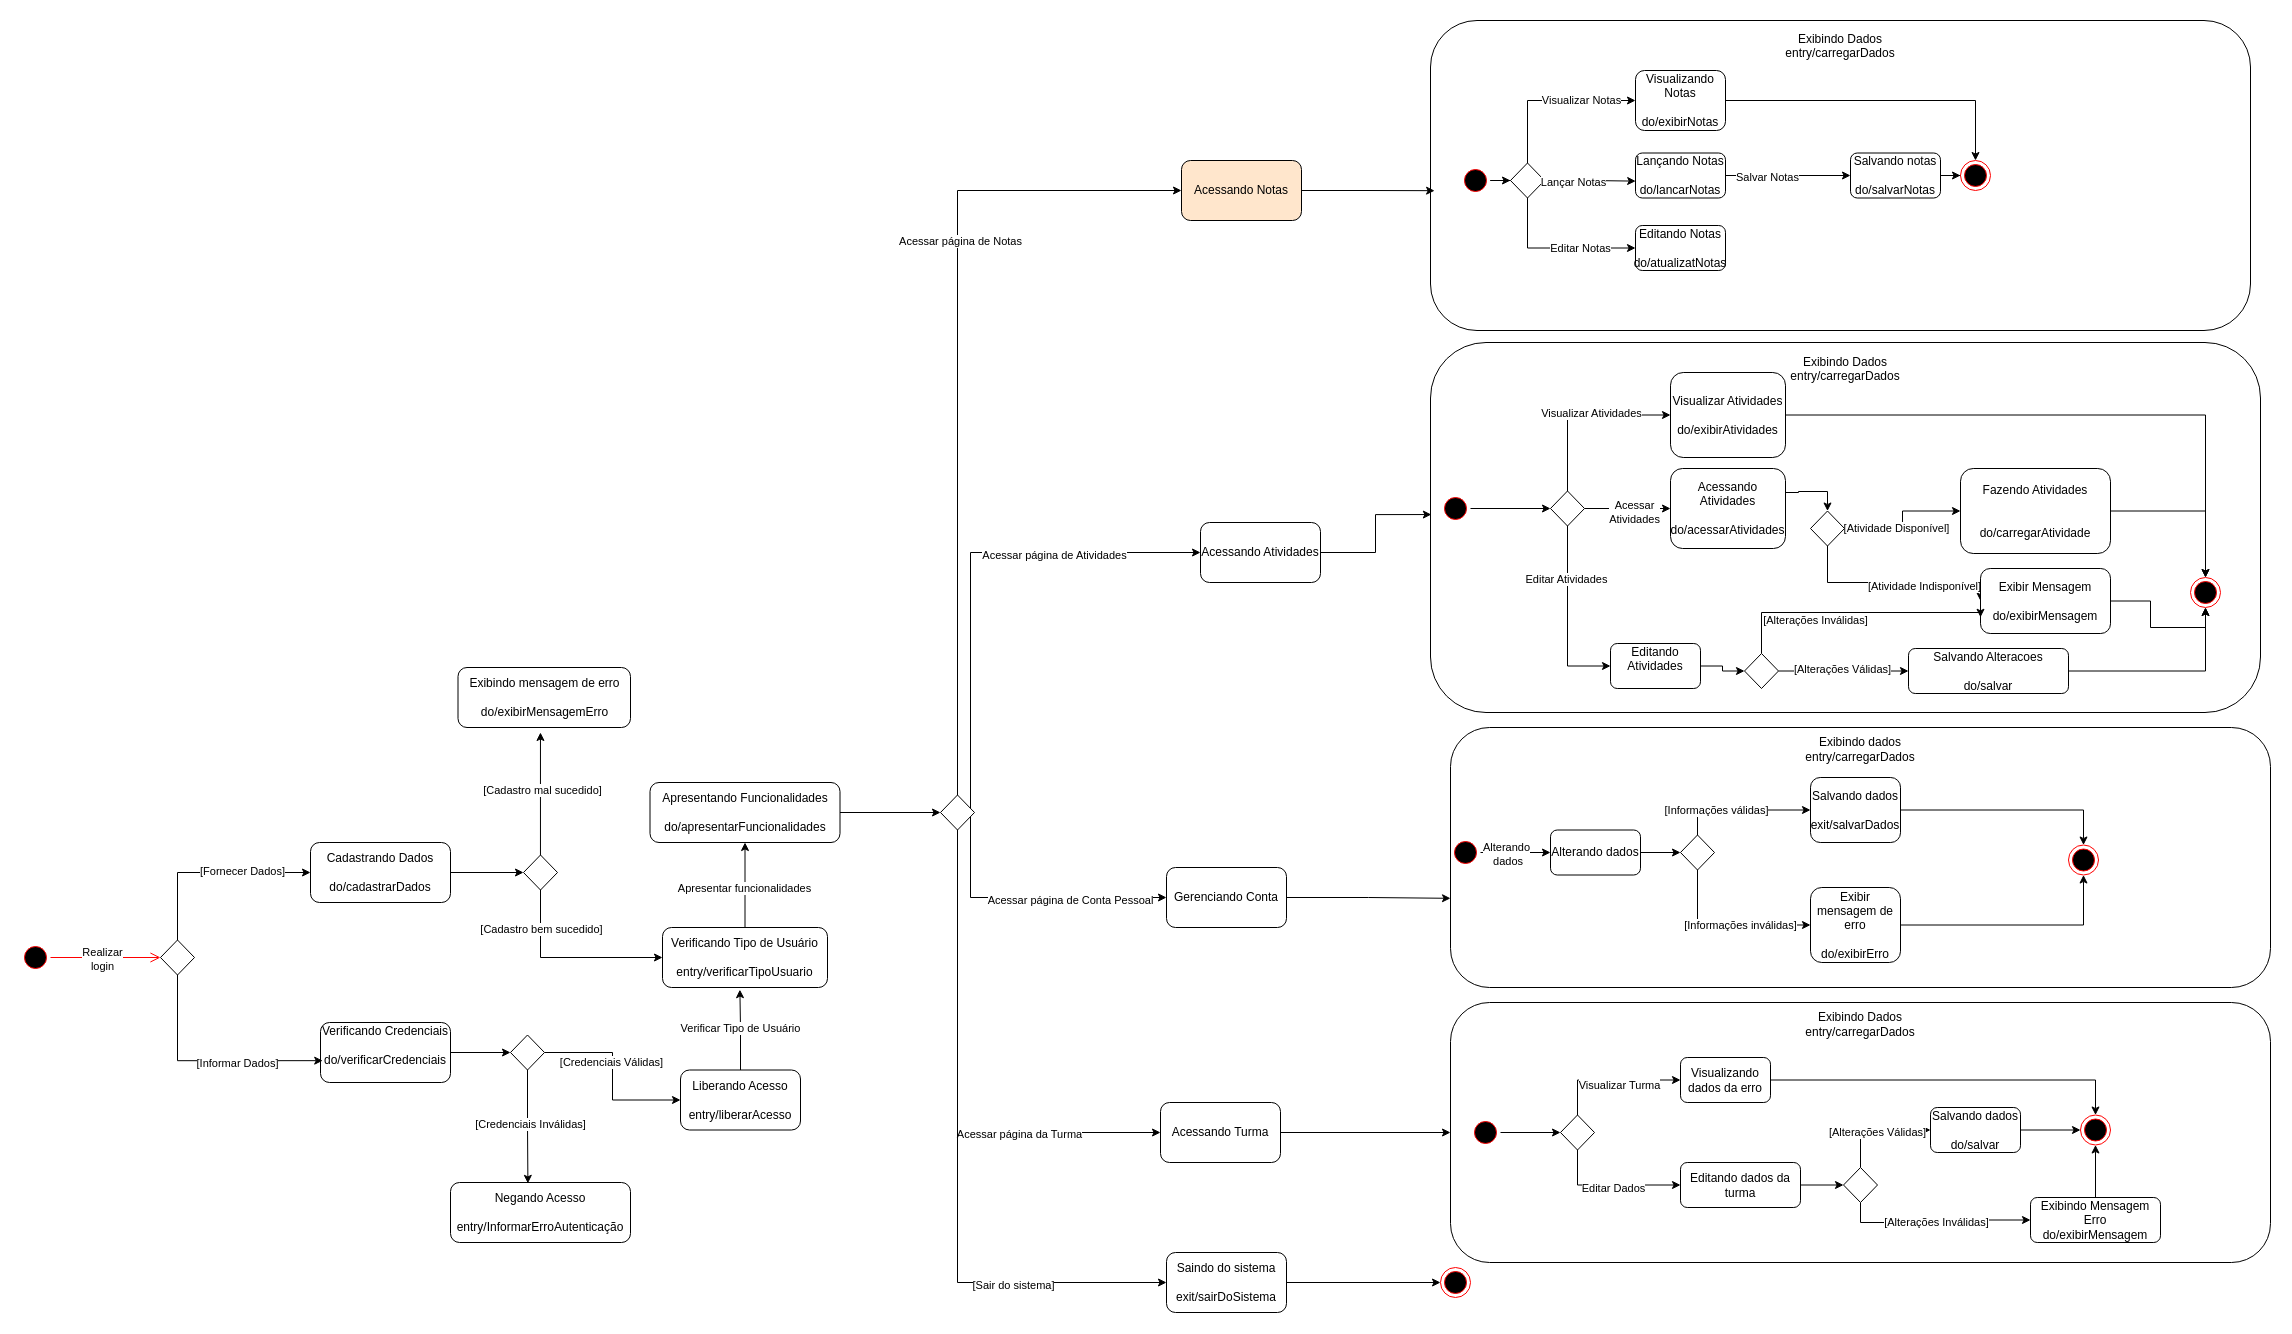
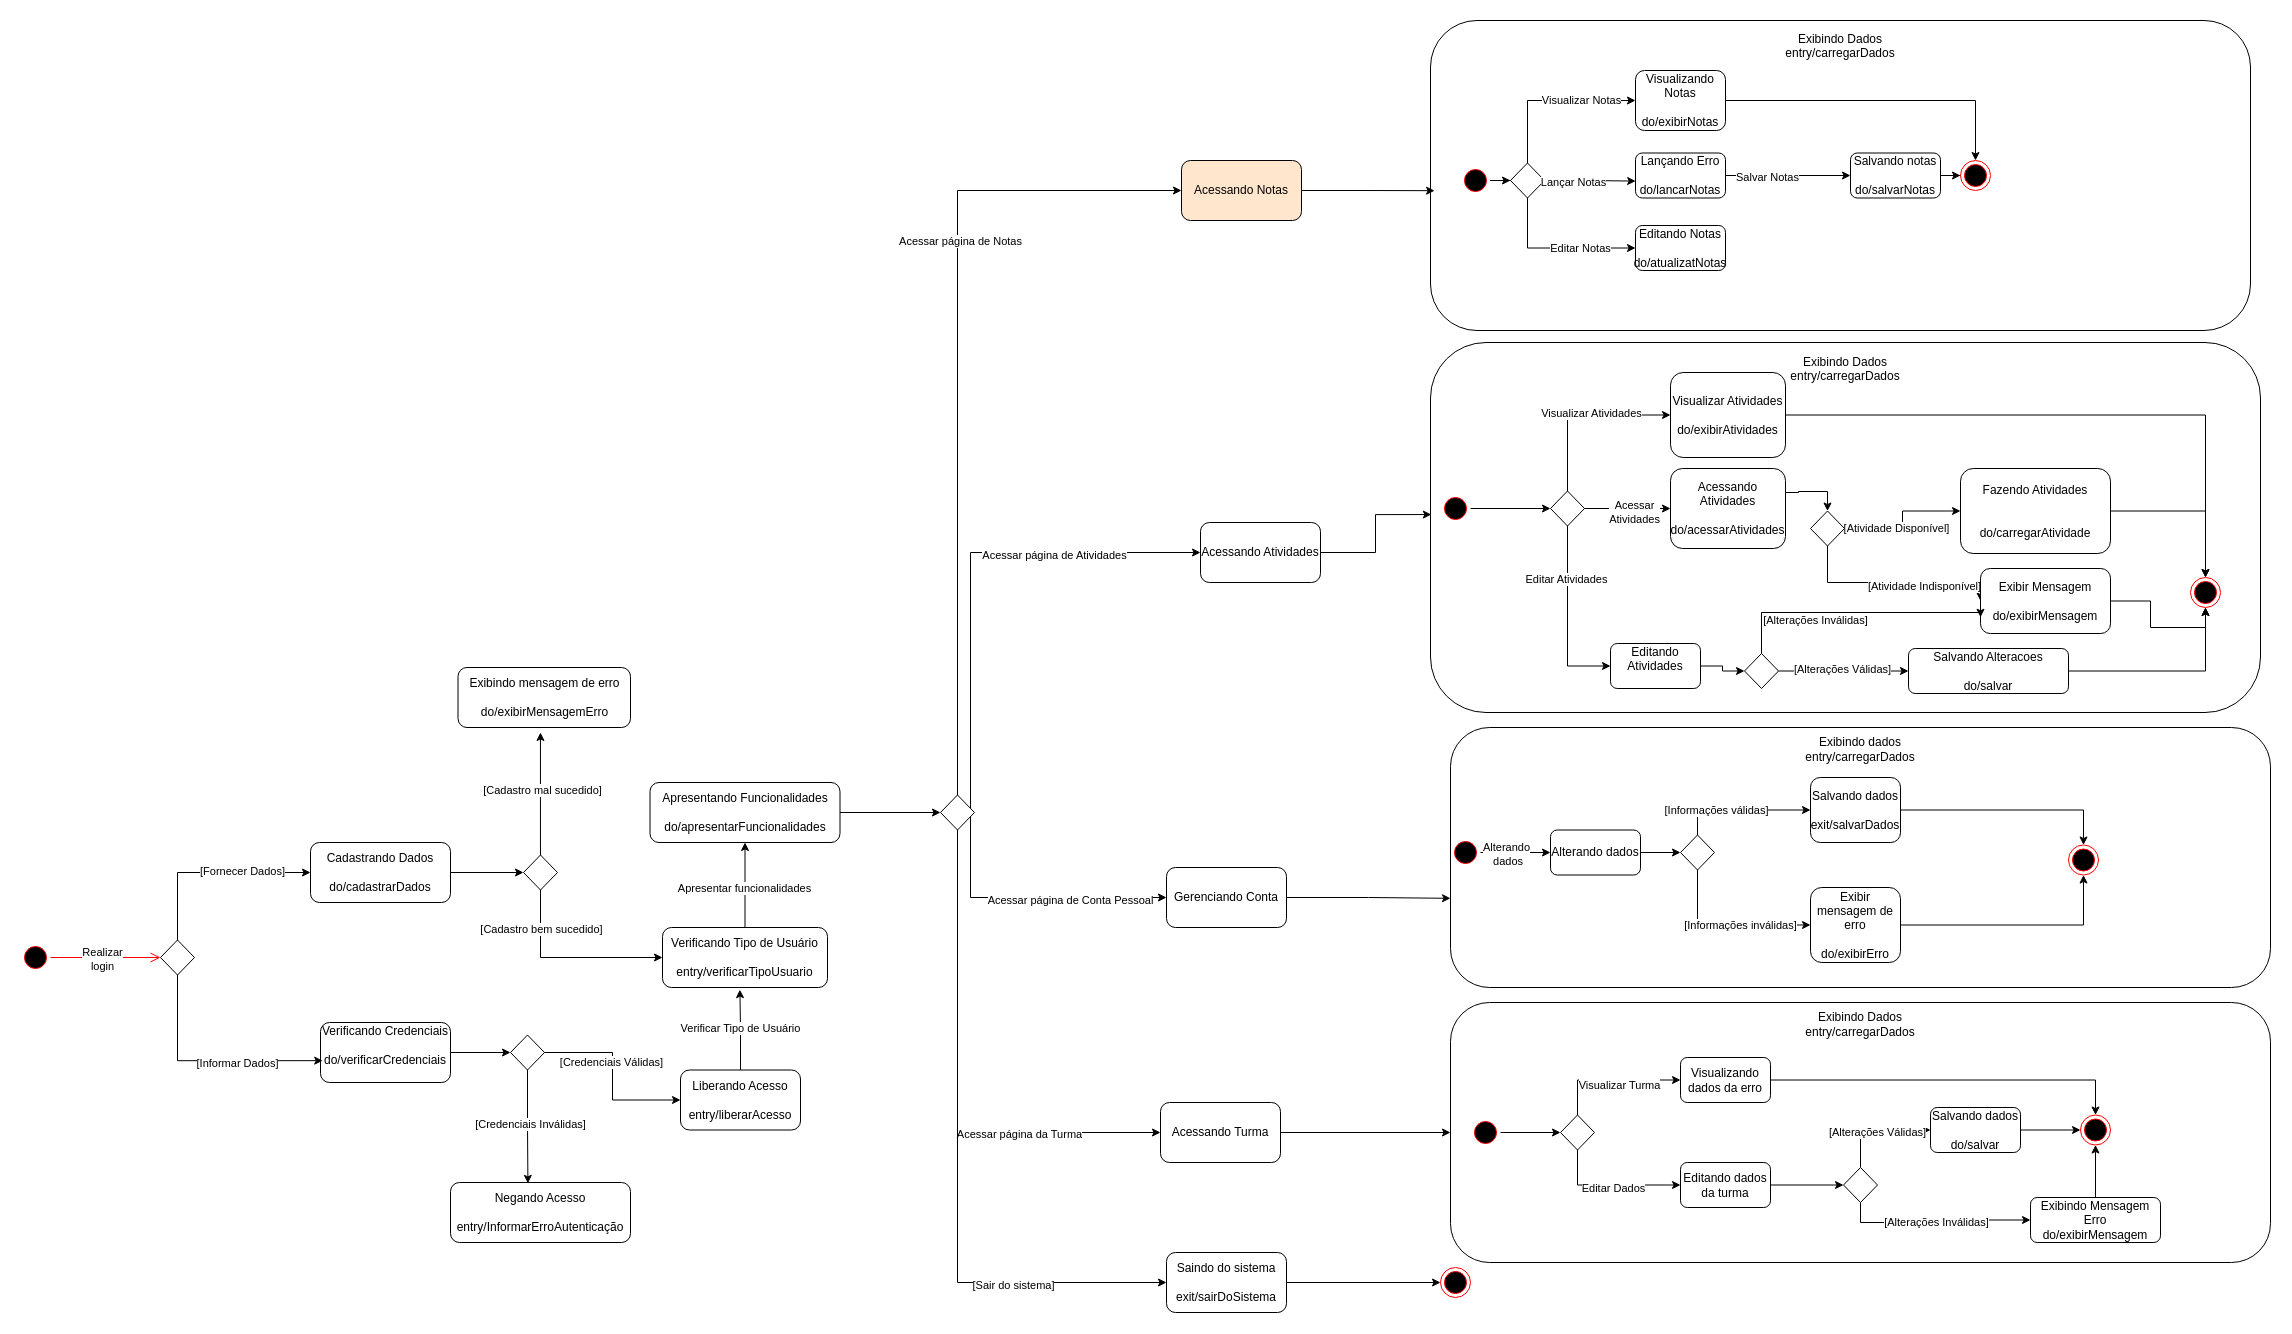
node "Lançando Notas do/lancarNotas": label "Lançando Notas do/lancarNotas" -> "Lançando Erro do/lancarNotas"
node "Editando dados da turma": size 120x45 -> 90x45
